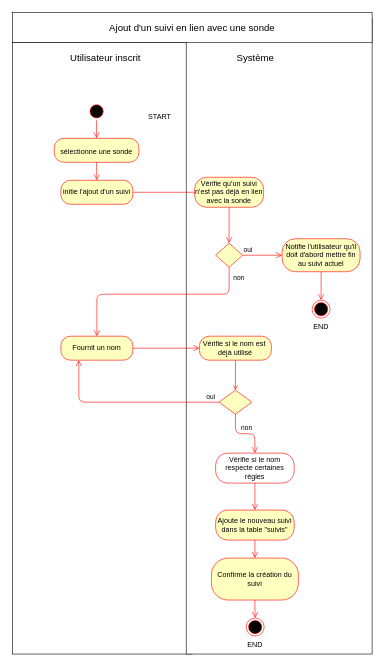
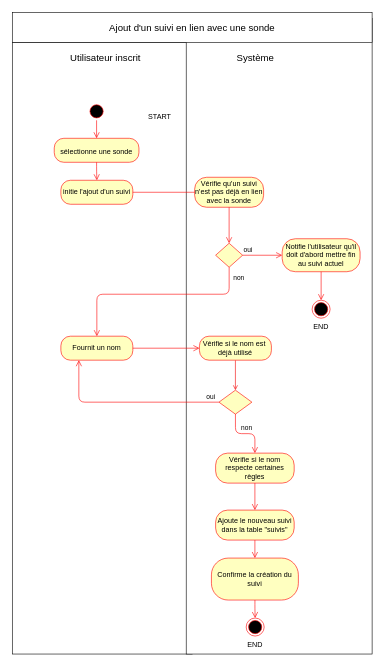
node "Vérifie si le nom respecte certaines règles": fillcolor #ffffff -> #ffffc0
